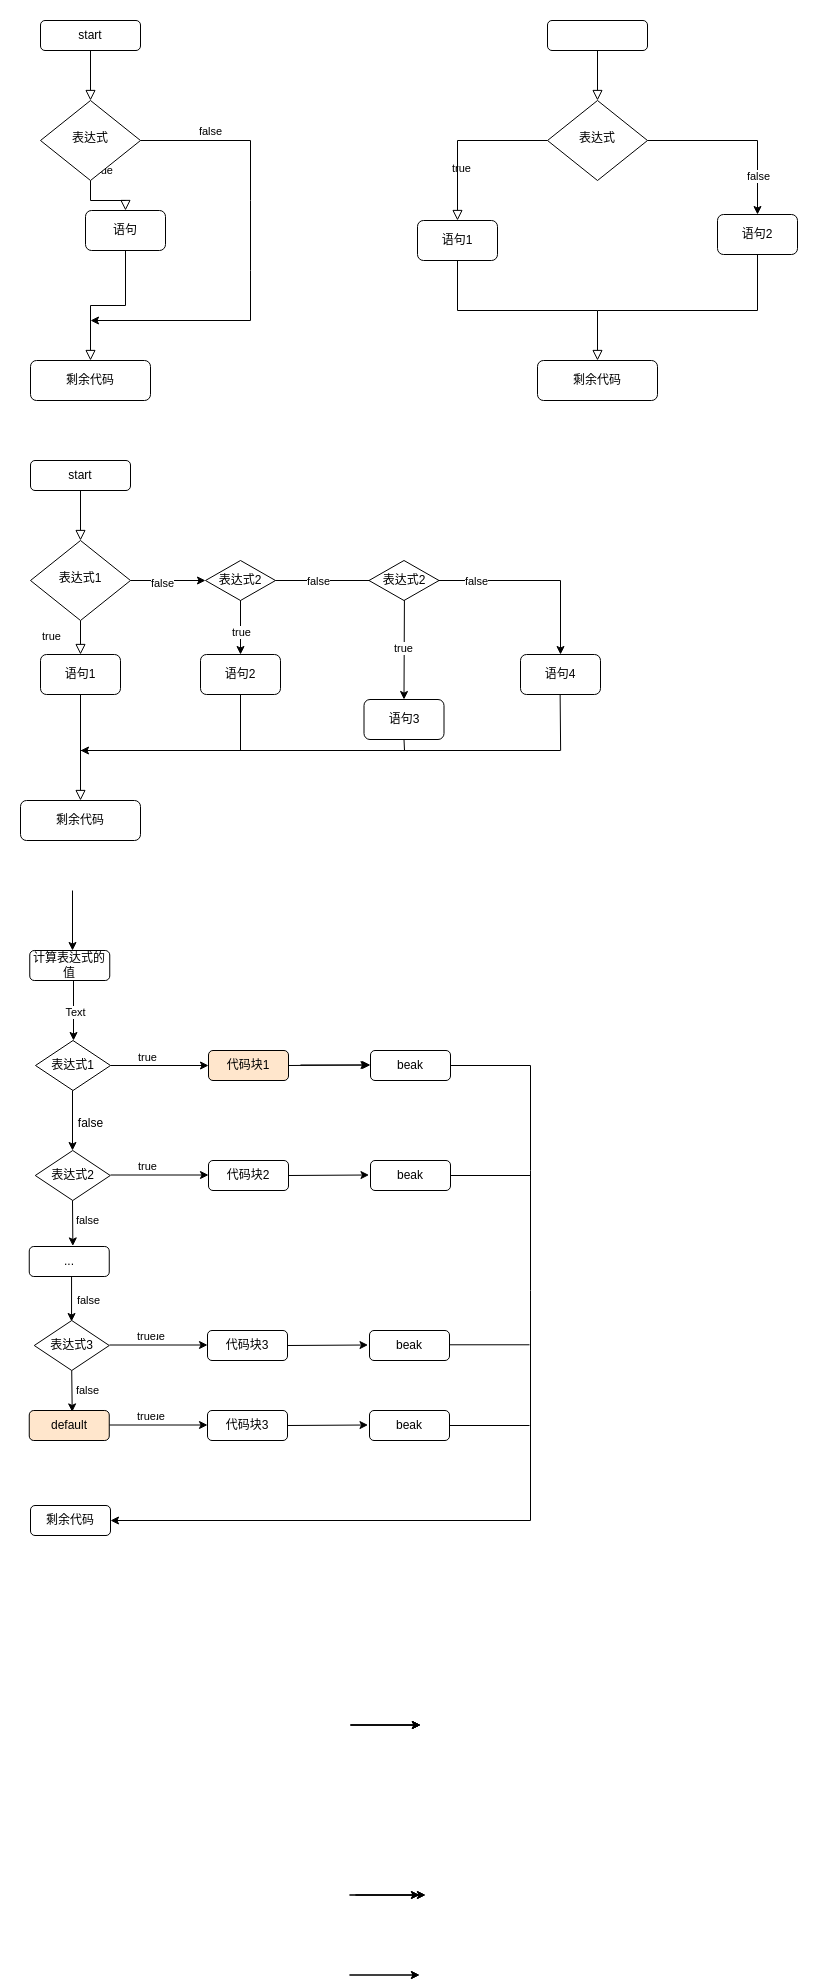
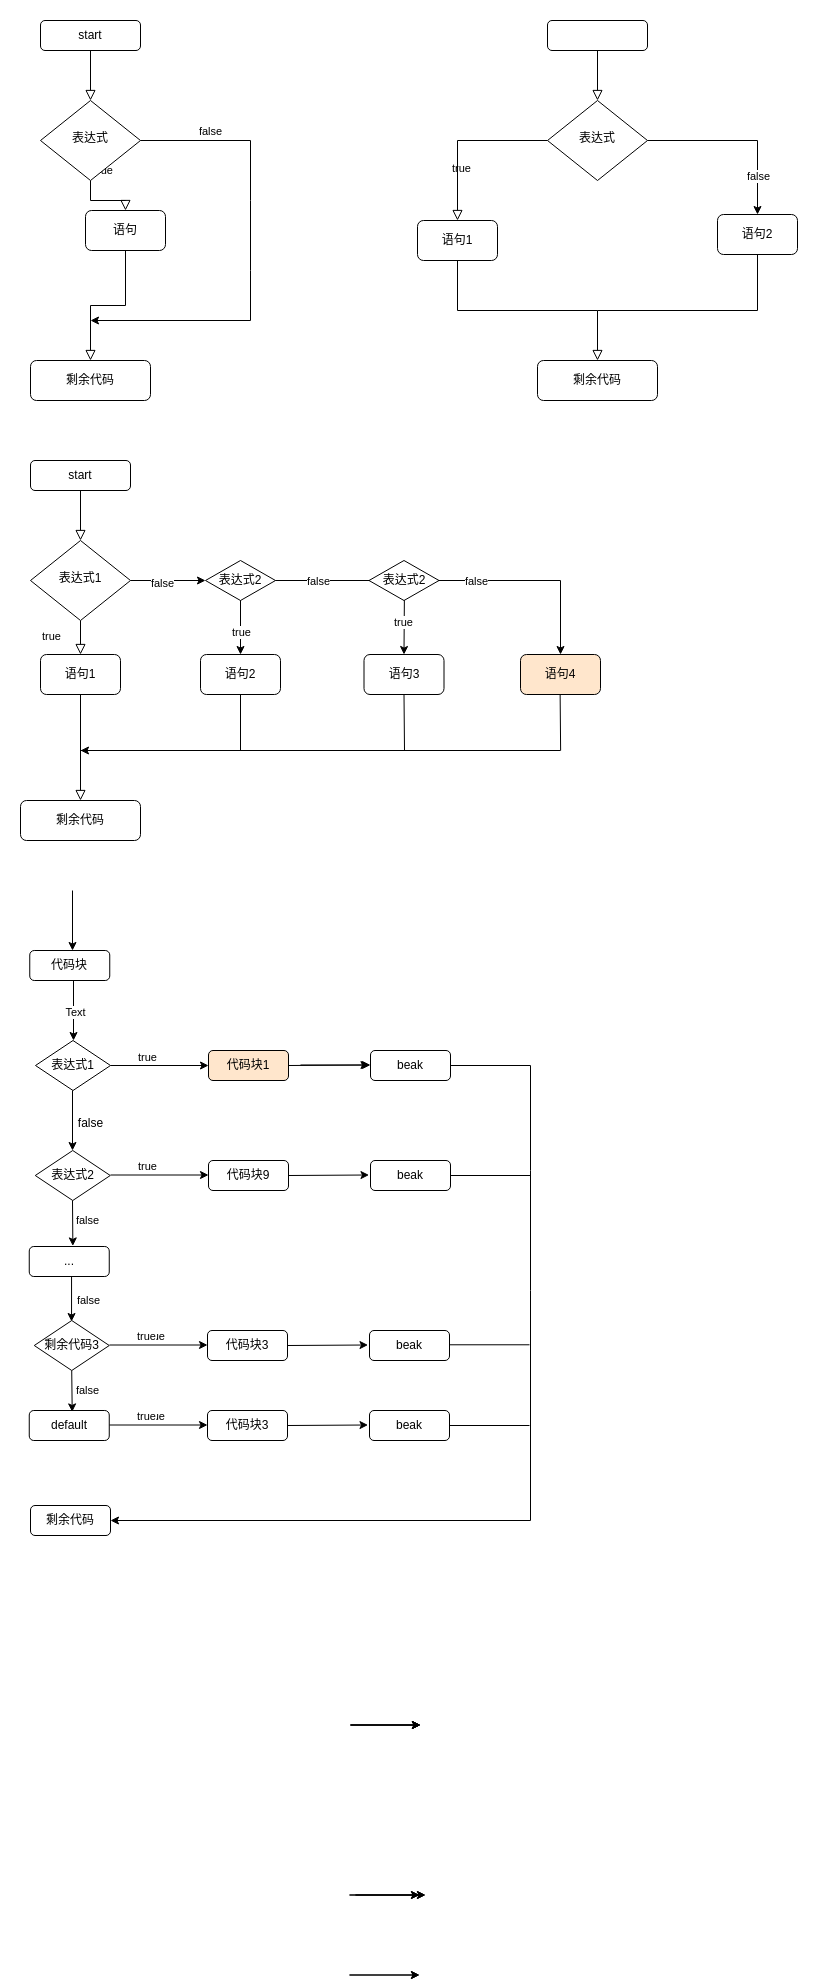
node "语句4": fillcolor #ffffff -> #ffe6cc
node "语句3": moved (404, 720) -> (404, 675)
node "计算表达式的值": label "计算表达式的值" -> "代码块"
node "代码块2": label "代码块2" -> "代码块9"
node "表达式3": label "表达式3" -> "剩余代码3"
node "default": fillcolor #ffe6cc -> #ffffff
